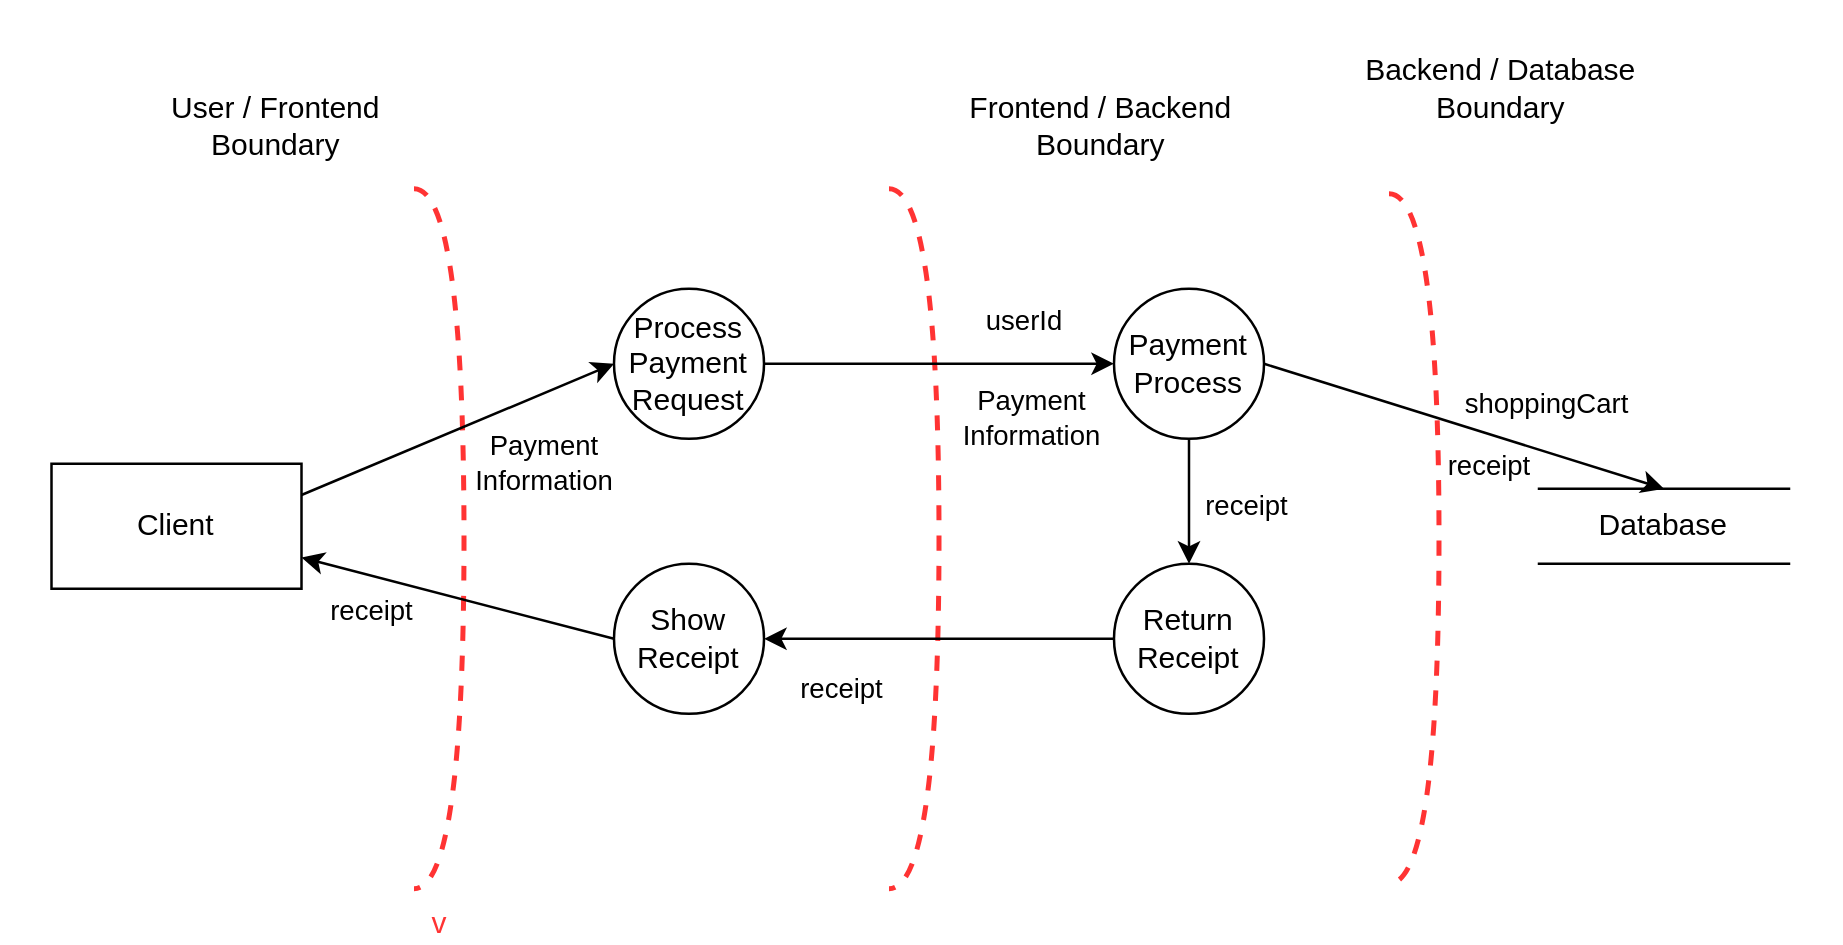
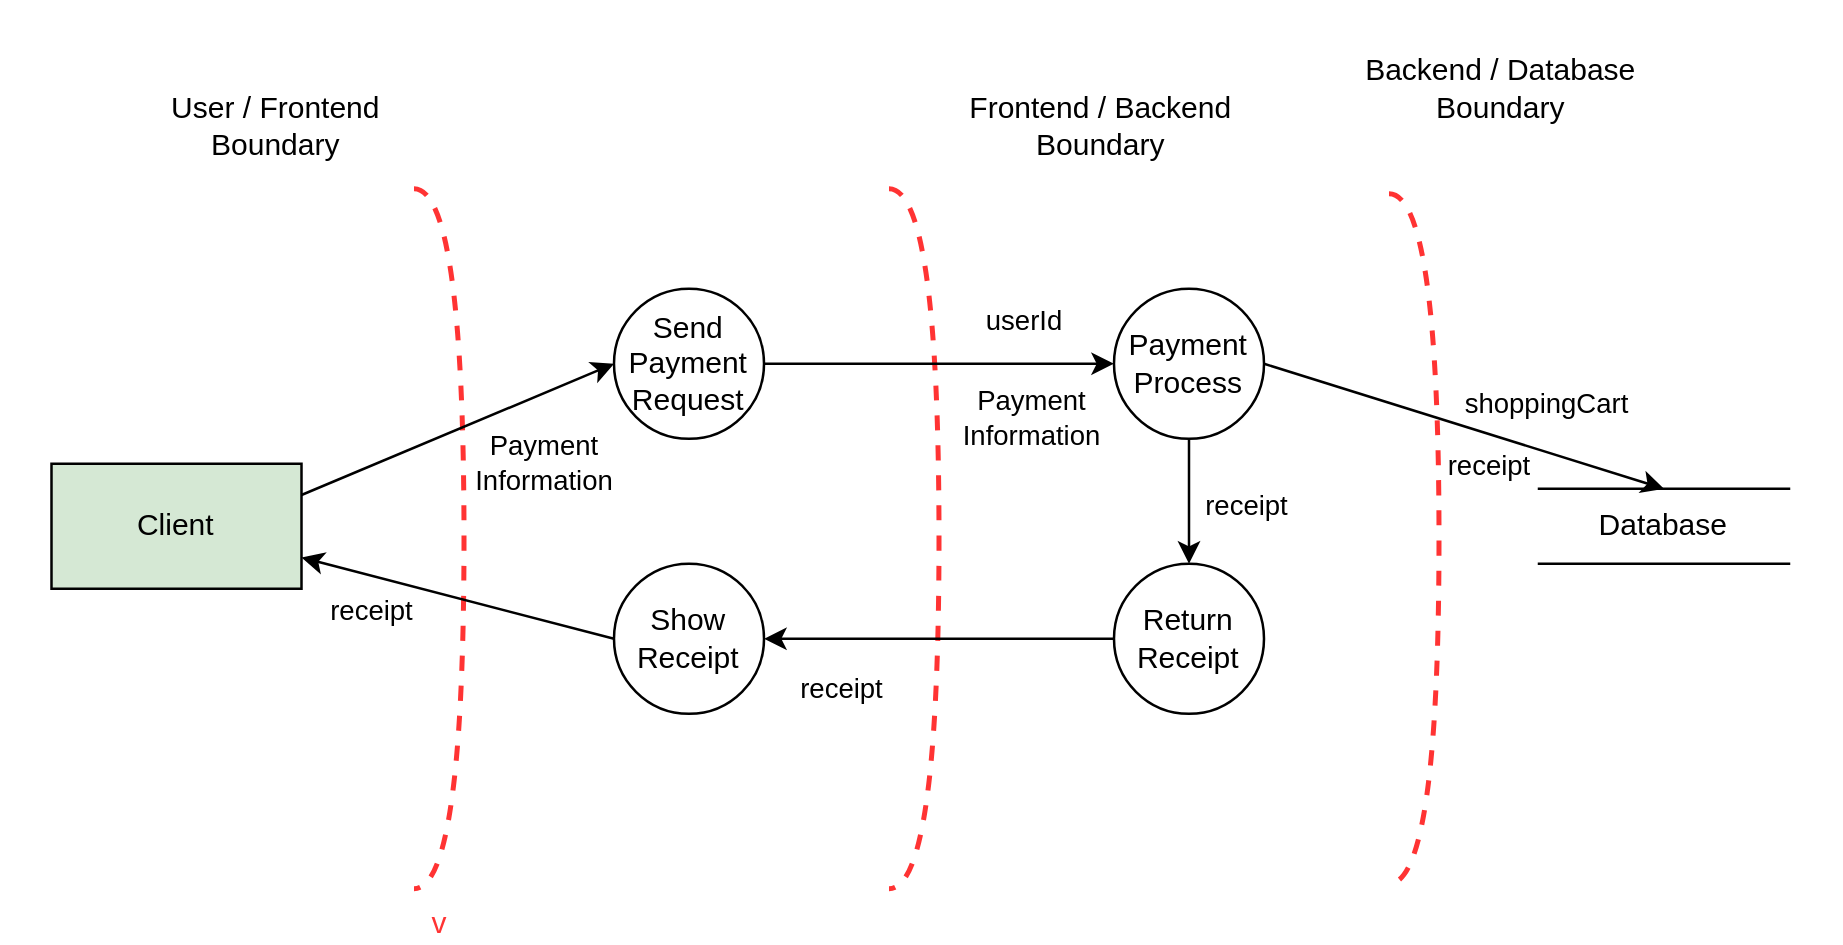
node "Process Payment Request": label "Process Payment Request" -> "Send Payment Request"
node "Client": fillcolor #ffffff -> #d5e8d4
